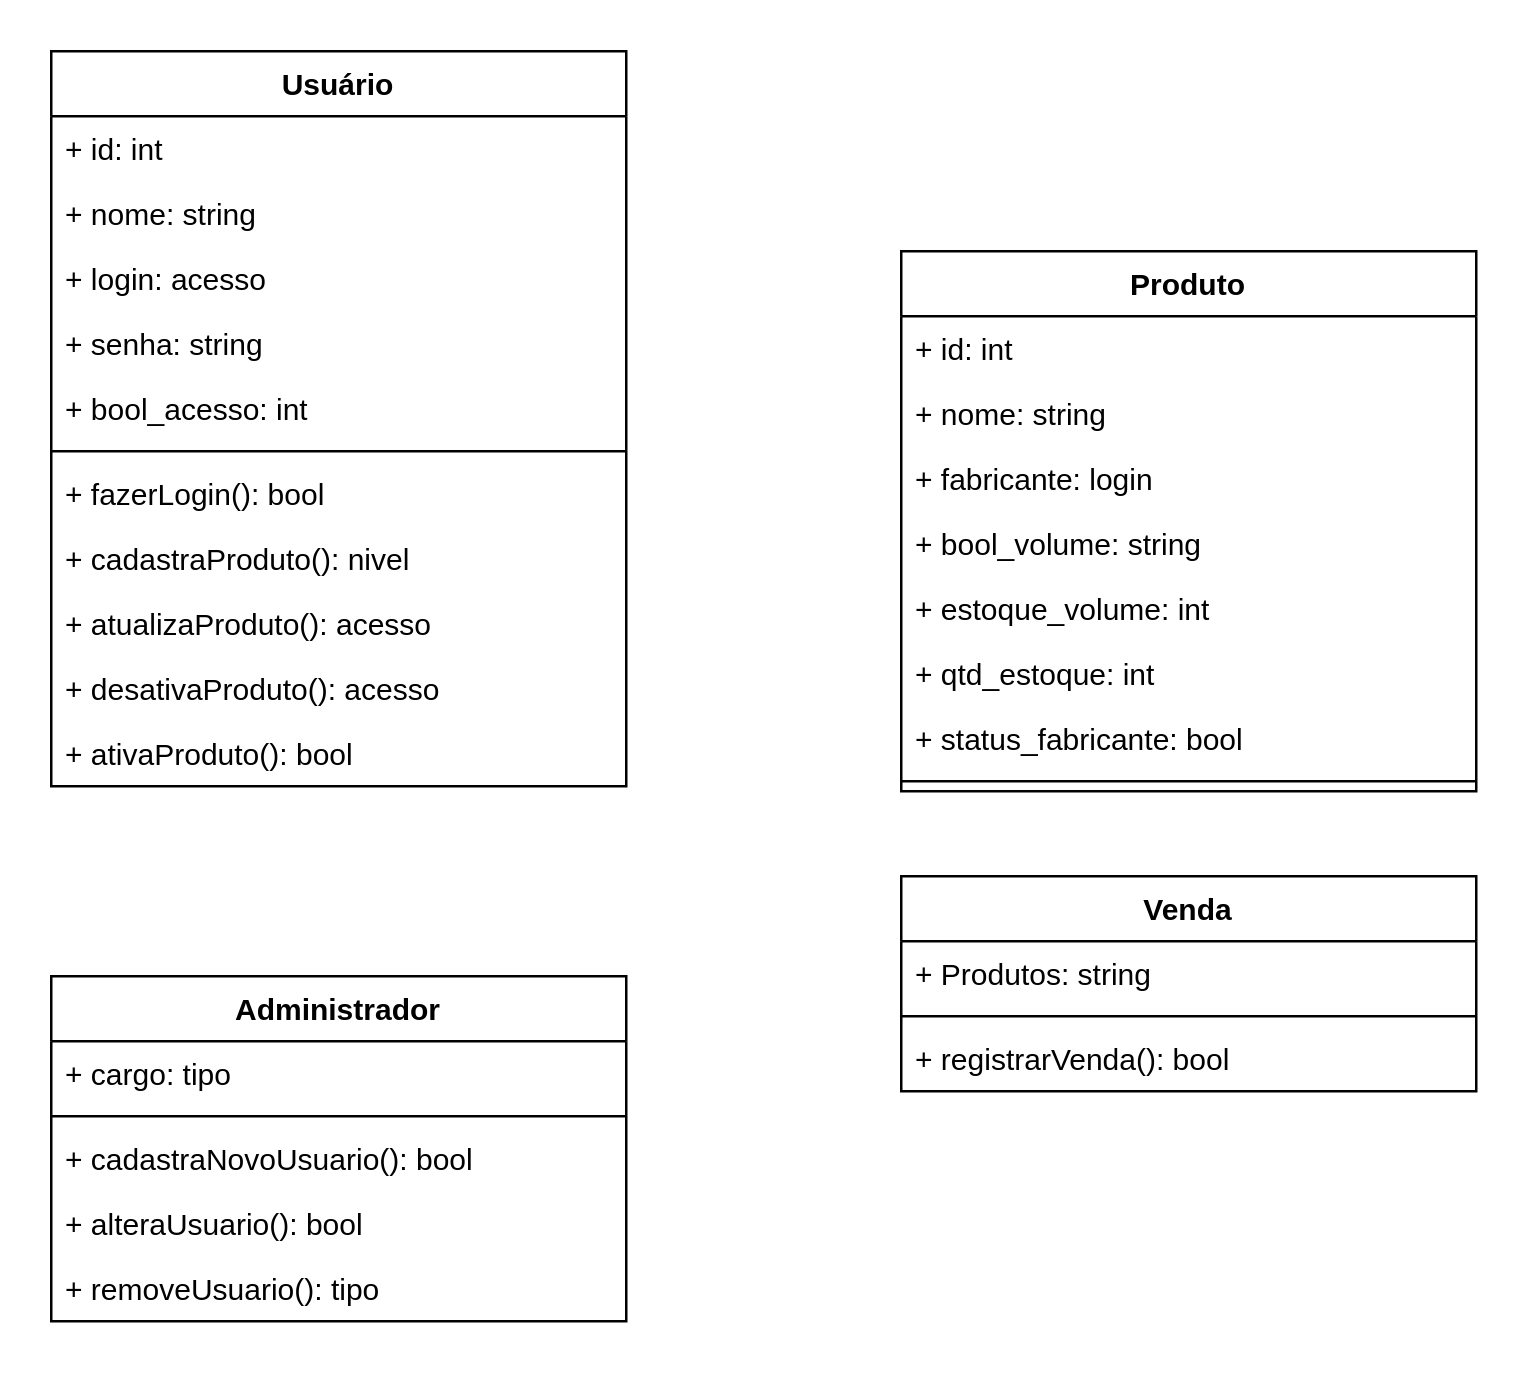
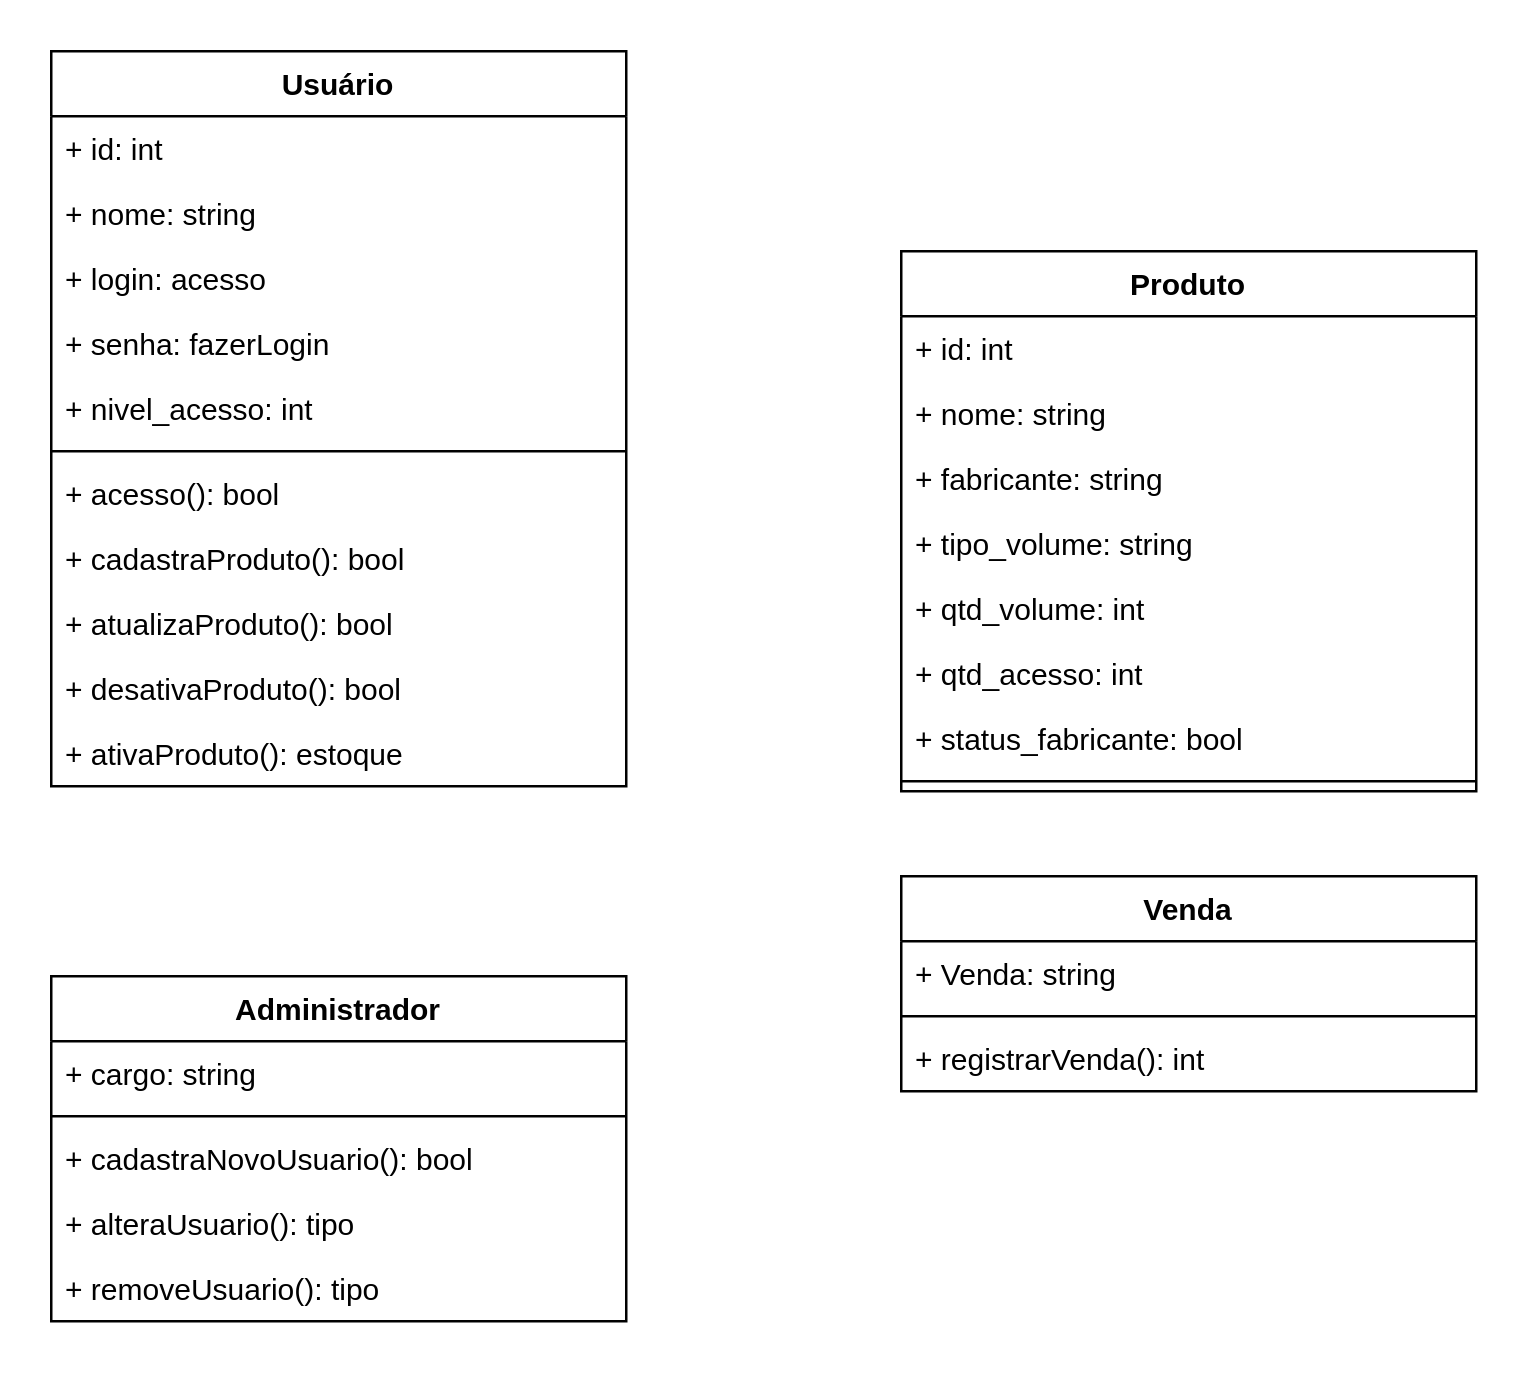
node "+ senha: string": label "+ senha: string" -> "+ senha: fazerLogin"
node "+ bool_acesso: int": label "+ bool_acesso: int" -> "+ nivel_acesso: int"
node "+ fabricante: login": label "+ fabricante: login" -> "+ fabricante: string"
node "+ fazerLogin(): bool": label "+ fazerLogin(): bool" -> "+ acesso(): bool"
node "+ bool_volume: string": label "+ bool_volume: string" -> "+ tipo_volume: string"
node "+ cadastraProduto(): nivel": label "+ cadastraProduto(): nivel" -> "+ cadastraProduto(): bool"
node "+ estoque_volume: int": label "+ estoque_volume: int" -> "+ qtd_volume: int"
node "+ atualizaProduto(): acesso": label "+ atualizaProduto(): acesso" -> "+ atualizaProduto(): bool"
node "+ qtd_estoque: int": label "+ qtd_estoque: int" -> "+ qtd_acesso: int"
node "+ desativaProduto(): acesso": label "+ desativaProduto(): acesso" -> "+ desativaProduto(): bool"
node "+ ativaProduto(): bool": label "+ ativaProduto(): bool" -> "+ ativaProduto(): estoque"
node "+ Produtos: string": label "+ Produtos: string" -> "+ Venda: string"
node "+ registrarVenda(): bool": label "+ registrarVenda(): bool" -> "+ registrarVenda(): int"
node "+ cargo: tipo": label "+ cargo: tipo" -> "+ cargo: string"
node "+ alteraUsuario(): bool": label "+ alteraUsuario(): bool" -> "+ alteraUsuario(): tipo"
